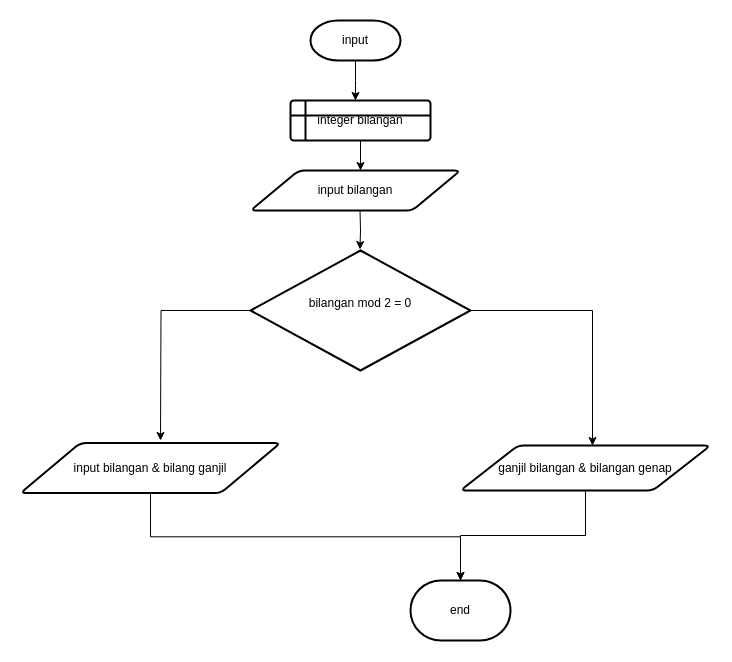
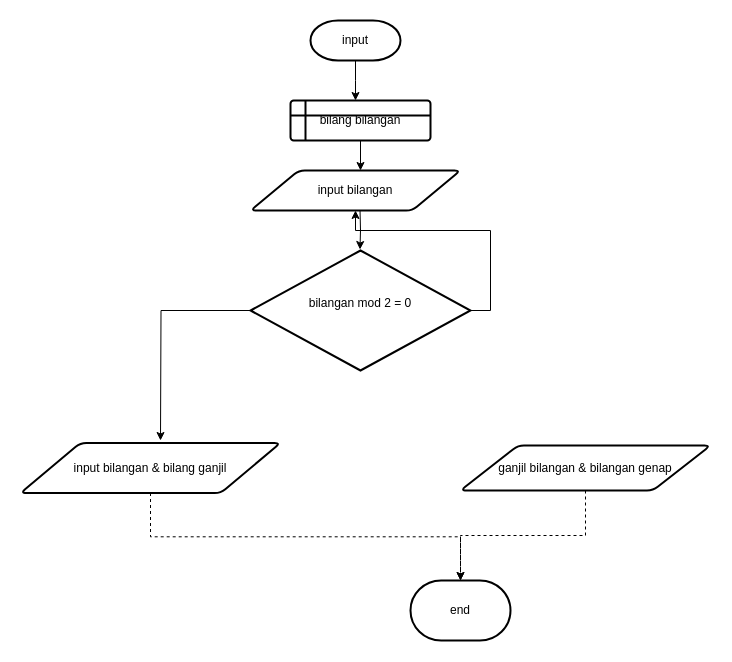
node "integer bilangan": label "integer bilangan" -> "bilang bilangan"
edge "bilangan mod 2 = 0" -> "ganjil bilangan & bilangan genap": now "bilangan mod 2 = 0" -> "input bilangan"
edge "ganjil bilangan & bilangan genap" -> "end": style solid -> dashed
edge "input bilangan & bilang ganjil" -> "end": style solid -> dashed
